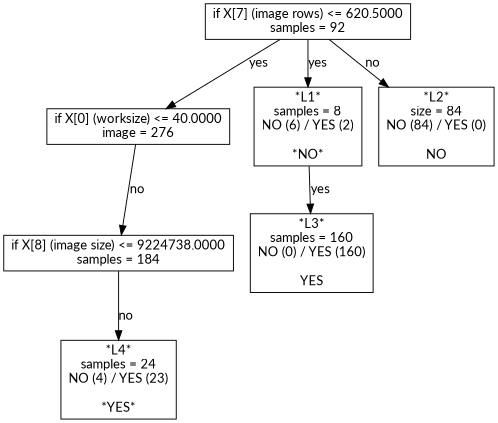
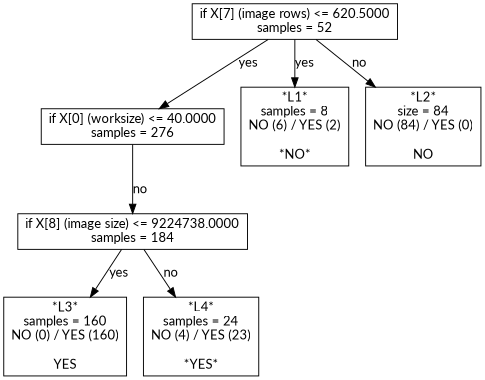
node "if X[7] (image rows) <= 620.5000 samples = 92": label "if X[7] (image rows) <= 620.5000 samples = 92" -> "if X[7] (image rows) <= 620.5000 samples = 52"
node "if X[0] (worksize) <= 40.0000 image = 276": label "if X[0] (worksize) <= 40.0000 image = 276" -> "if X[0] (worksize) <= 40.0000 samples = 276"
edge "*L1* samples = 8 NO (6) / YES (2) *NO*" -> "*L3* samples = 160 NO (0) / YES (160) YES": now "if X[8] (image size) <= 9224738.0000 samples = 184" -> "*L3* samples = 160 NO (0) / YES (160) YES"
